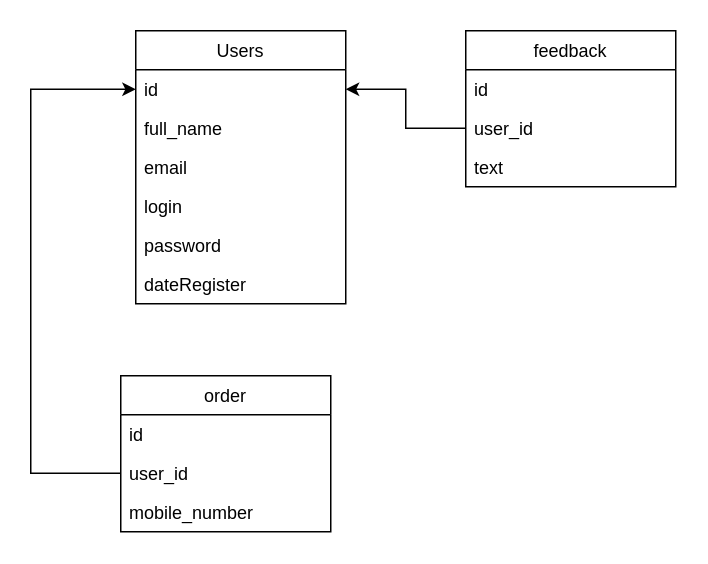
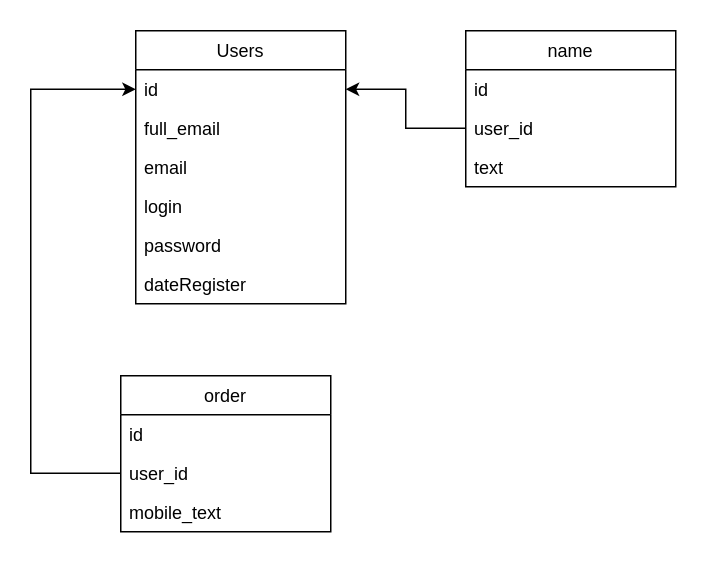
node "feedback": label "feedback" -> "name"
node "full_name": label "full_name" -> "full_email"
node "mobile_number": label "mobile_number" -> "mobile_text"
